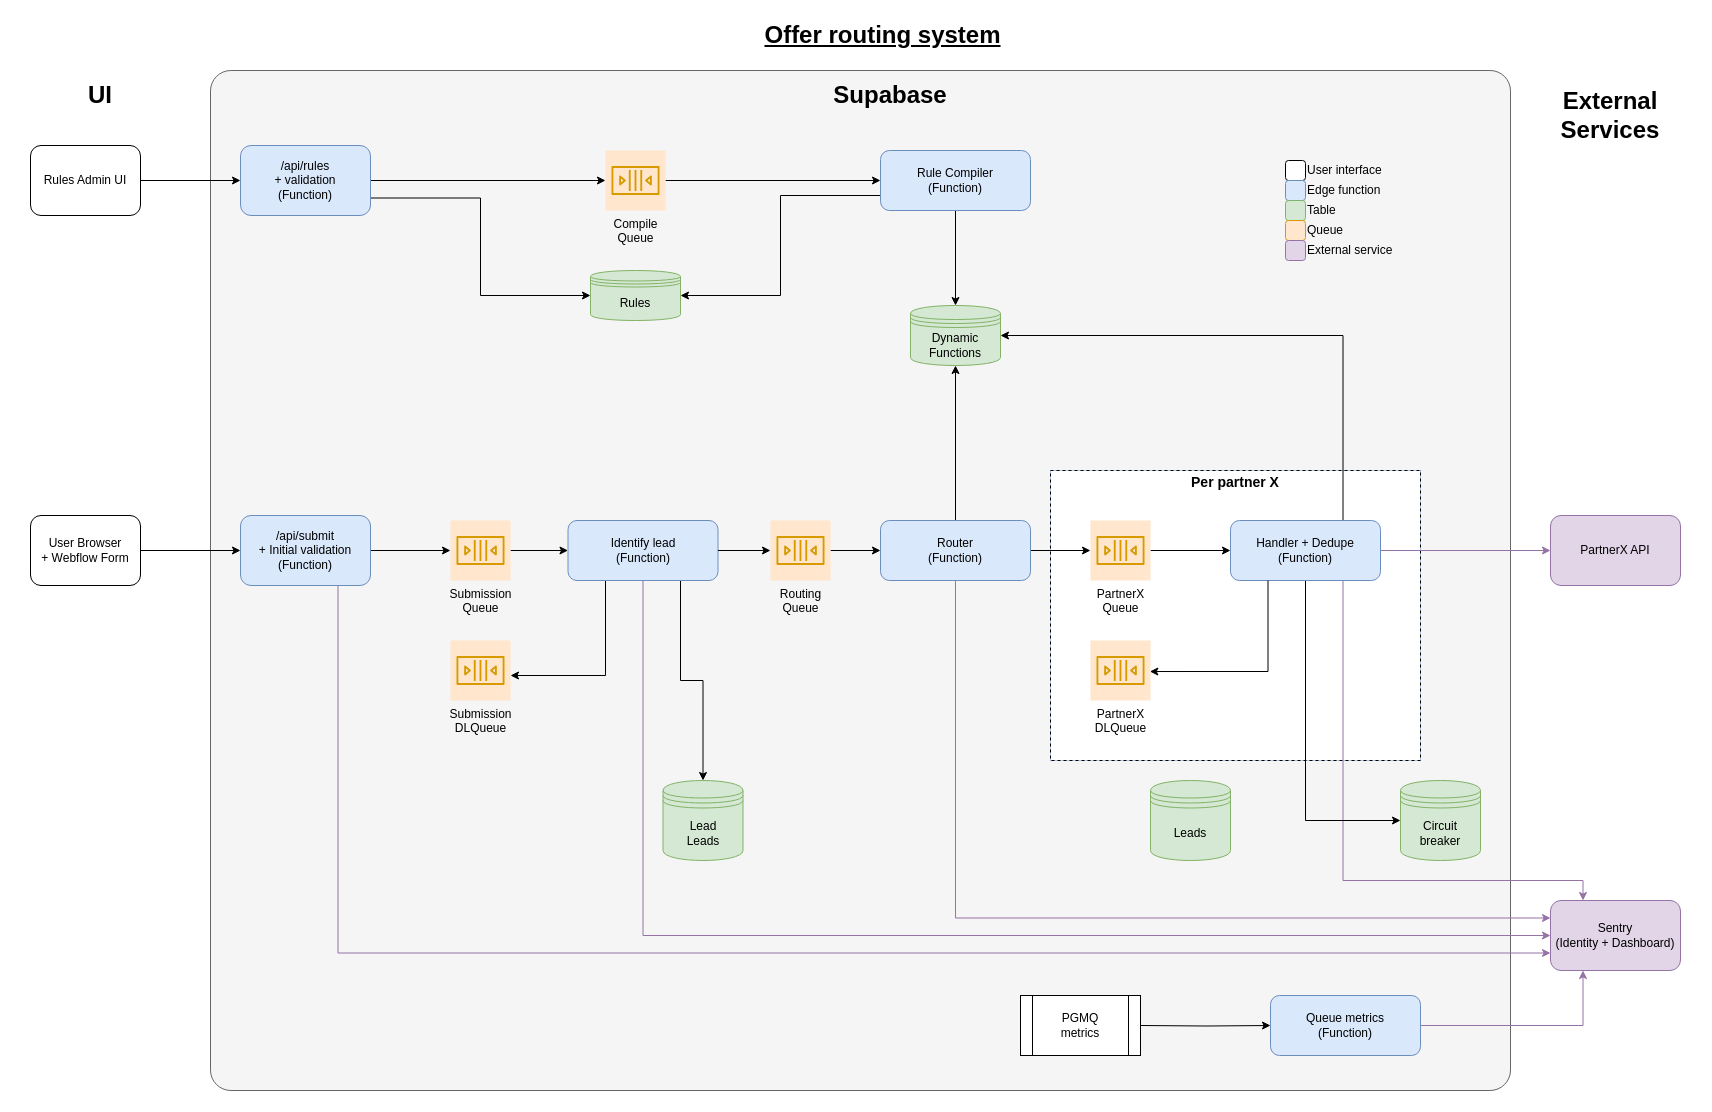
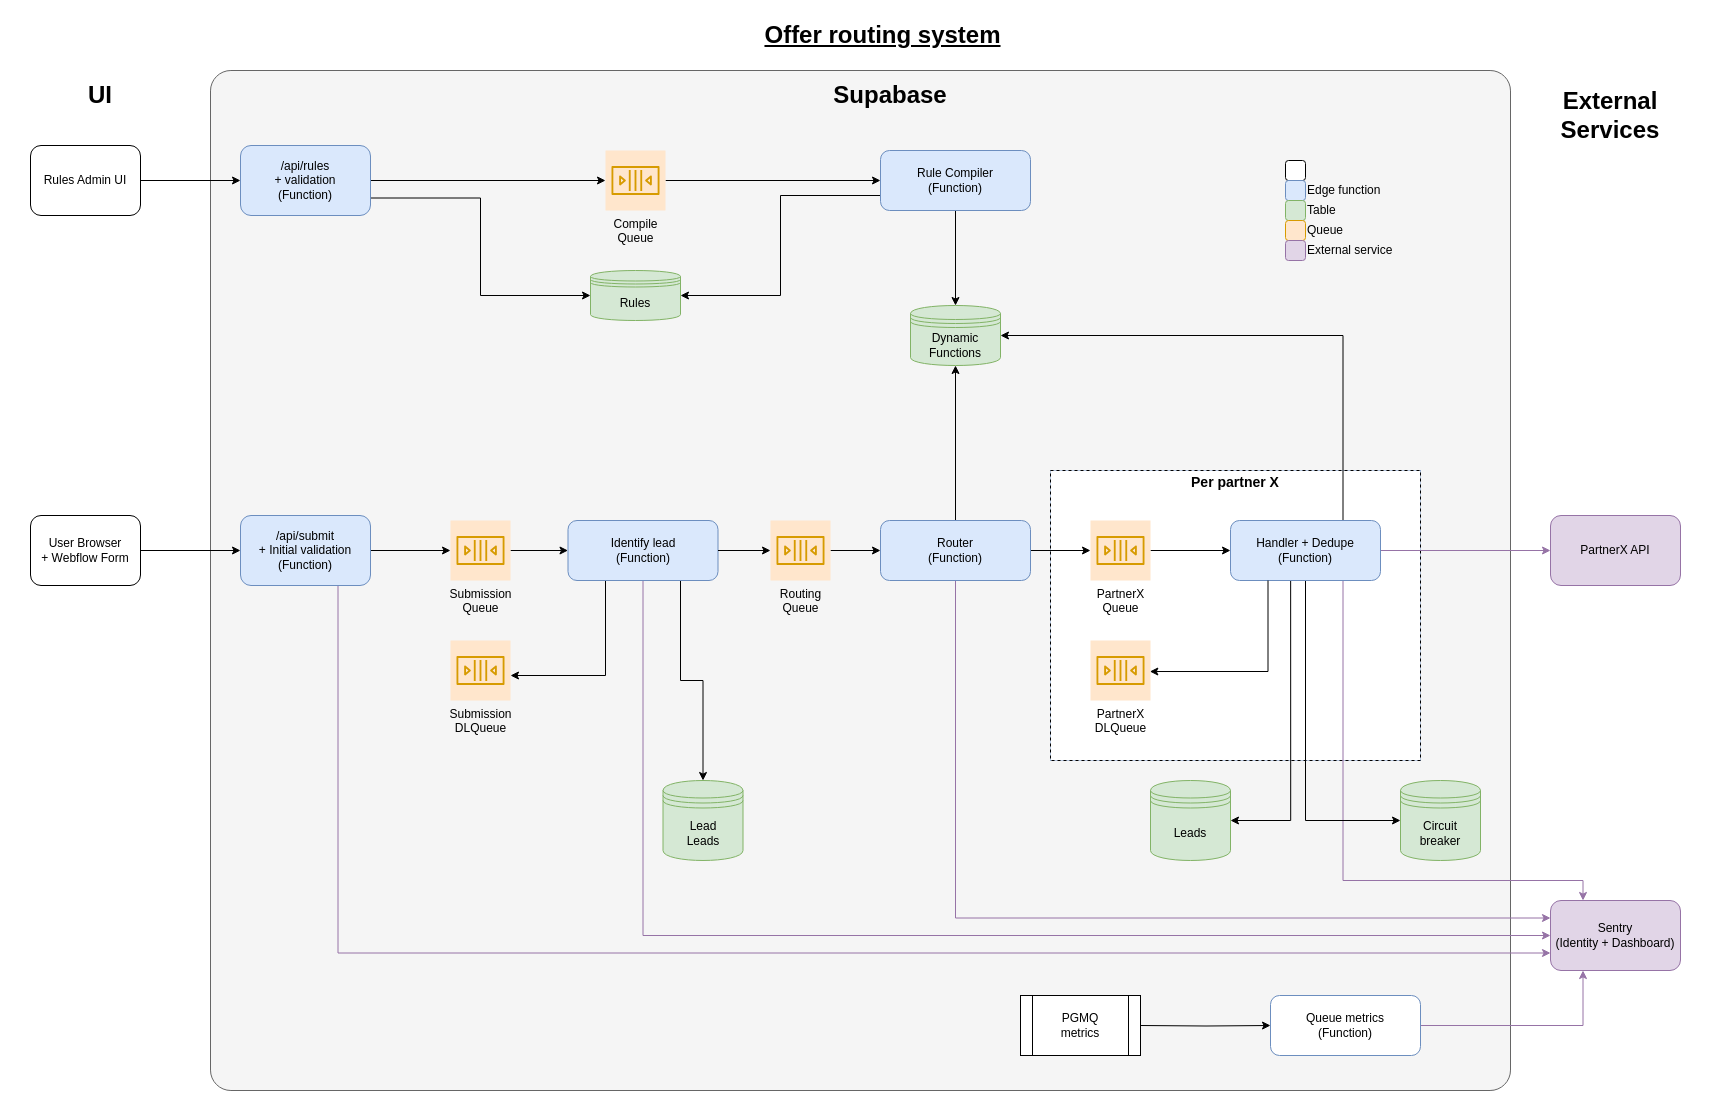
node "User interface": removed
edge "Handler + Dedupe (Function)" -> "Leads": added
node "Queue metrics (Function)": fillcolor #dae8fc -> #ffffff
